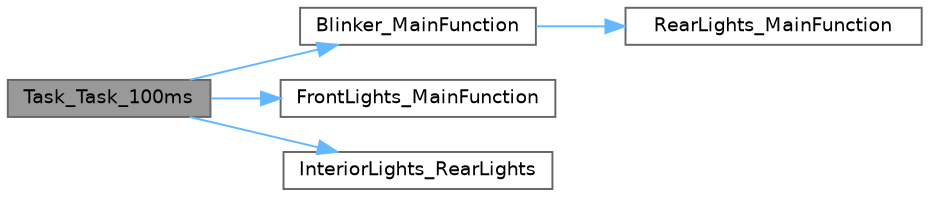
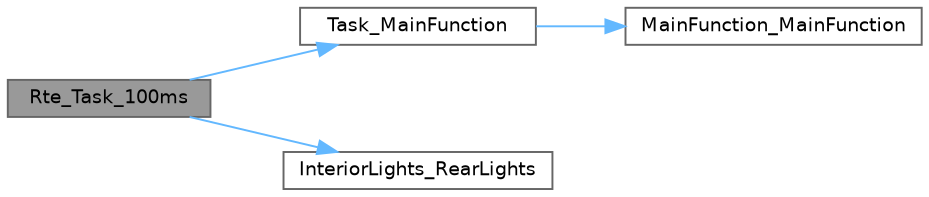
node "Blinker_MainFunction": label "Blinker_MainFunction" -> "Task_MainFunction"
node "RearLights_MainFunction": label "RearLights_MainFunction" -> "MainFunction_MainFunction"
node "Task_Task_100ms": label "Task_Task_100ms" -> "Rte_Task_100ms"
node "FrontLights_MainFunction": removed
